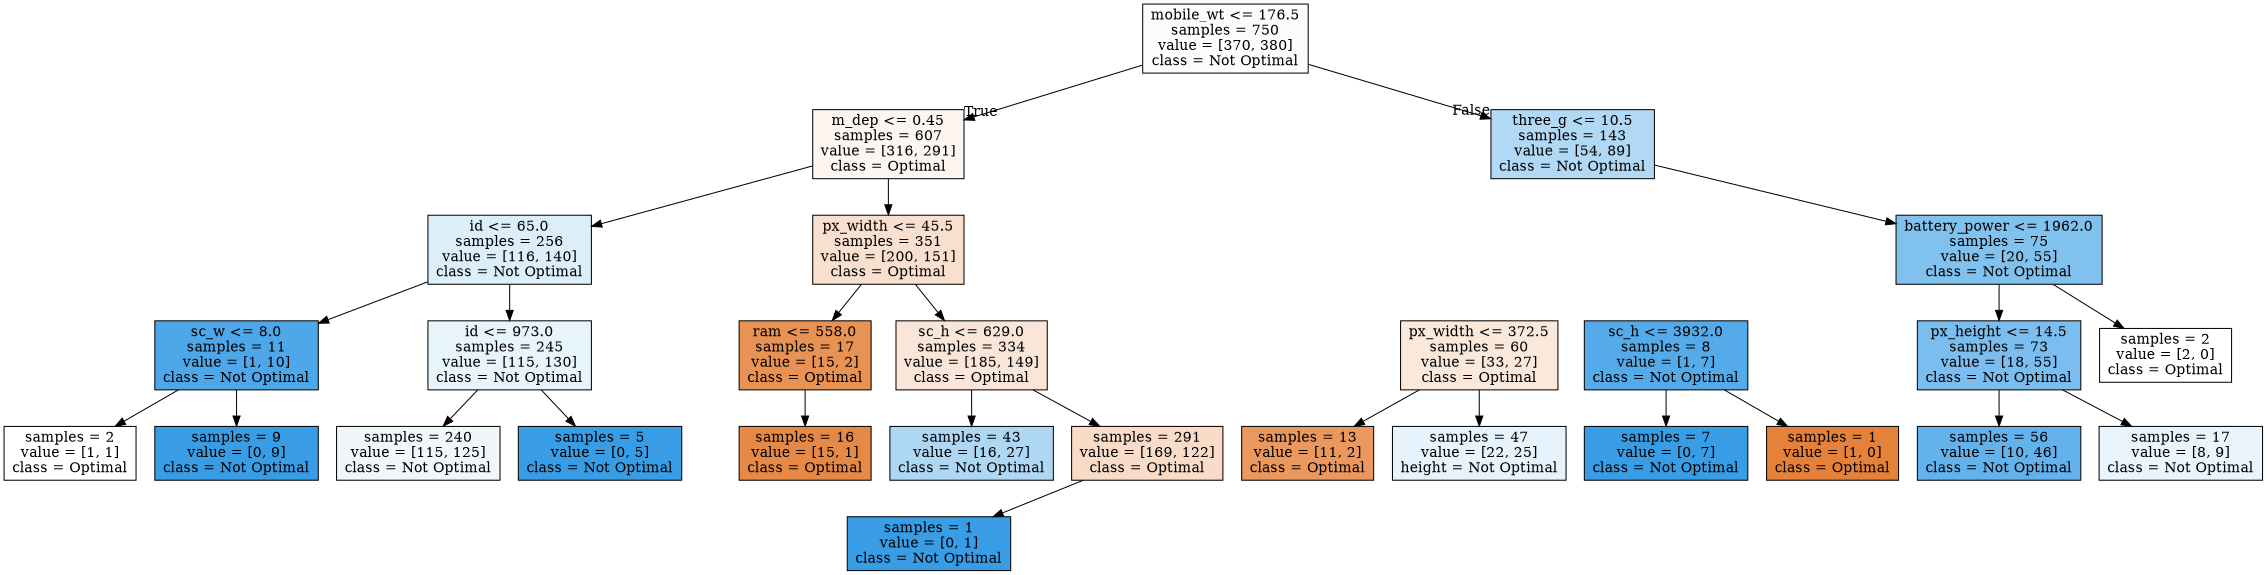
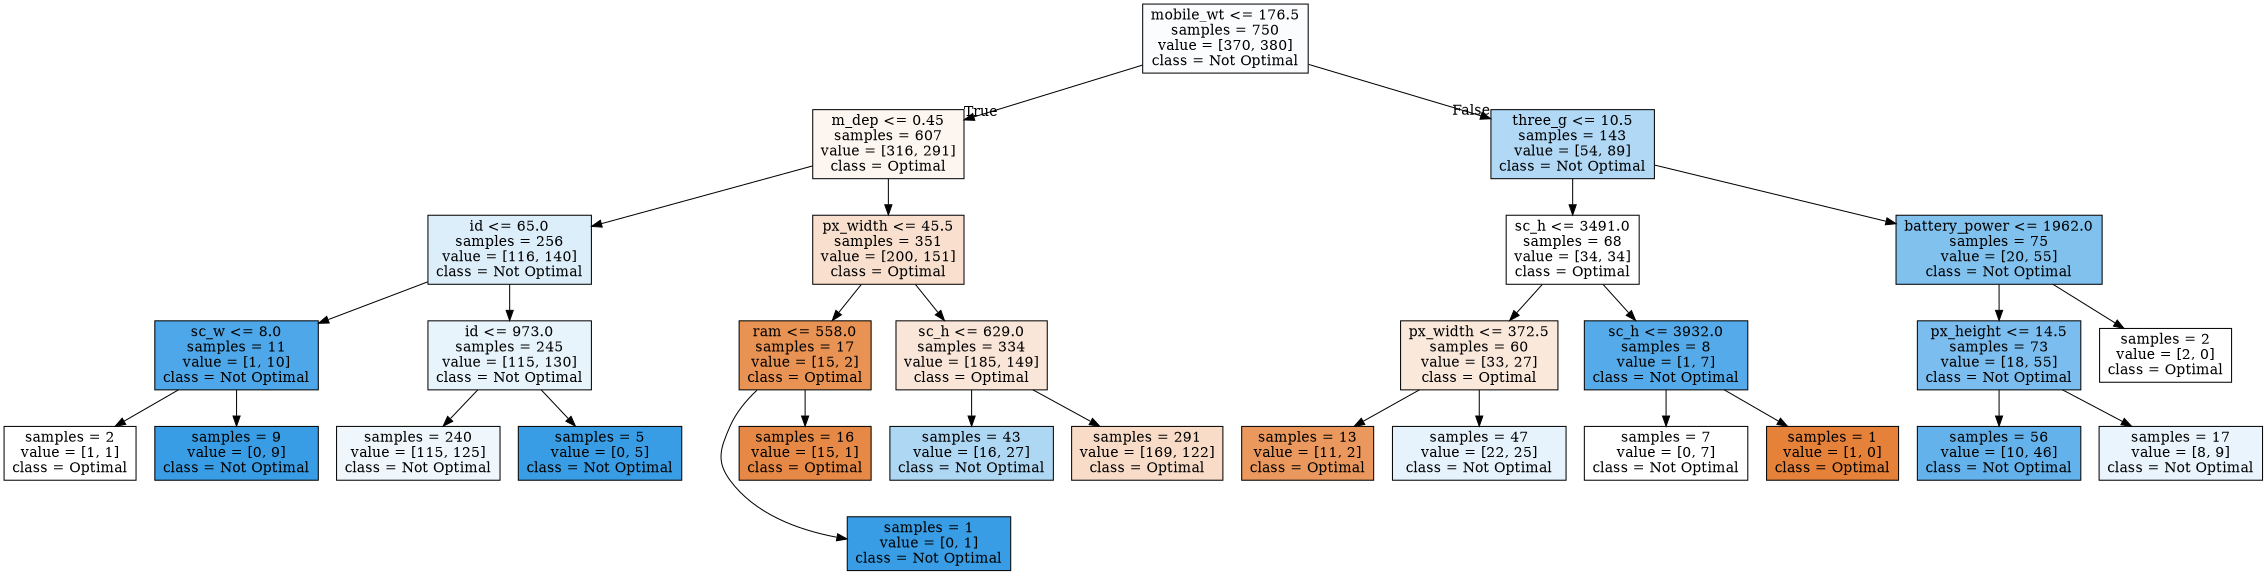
node "sc_h <= 3491.0 samples = 68 value = [34, 34] class = Optimal": added
node "samples = 47 value = [22, 25] height = Not Optimal": label "samples = 47 value = [22, 25] height = Not Optimal" -> "samples = 47 value = [22, 25] class = Not Optimal"
node "samples = 7 value = [0, 7] class = Not Optimal": fillcolor #399de5 -> #ffffff
edge "samples = 291 value = [169, 122] class = Optimal" -> "samples = 1 value = [0, 1] class = Not Optimal": now "ram <= 558.0 samples = 17 value = [15, 2] class = Optimal" -> "samples = 1 value = [0, 1] class = Not Optimal"
